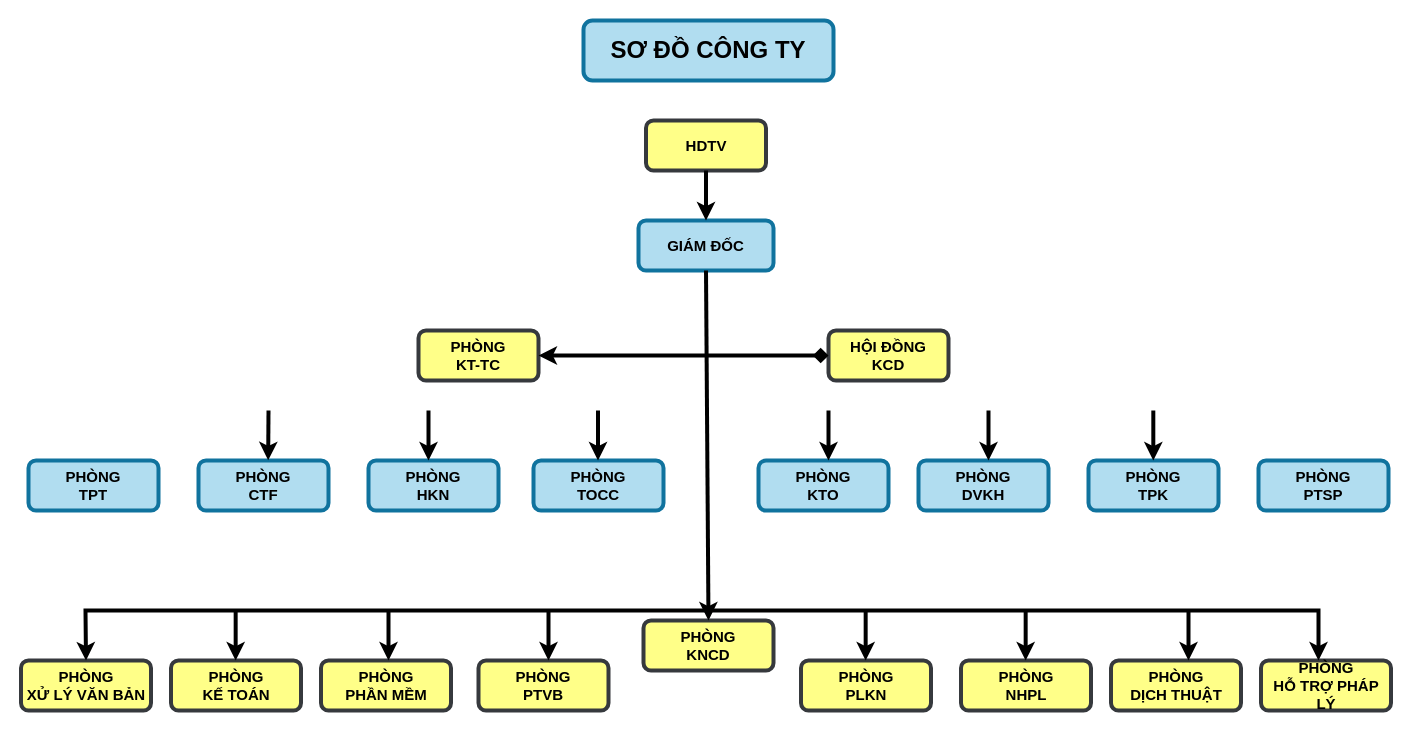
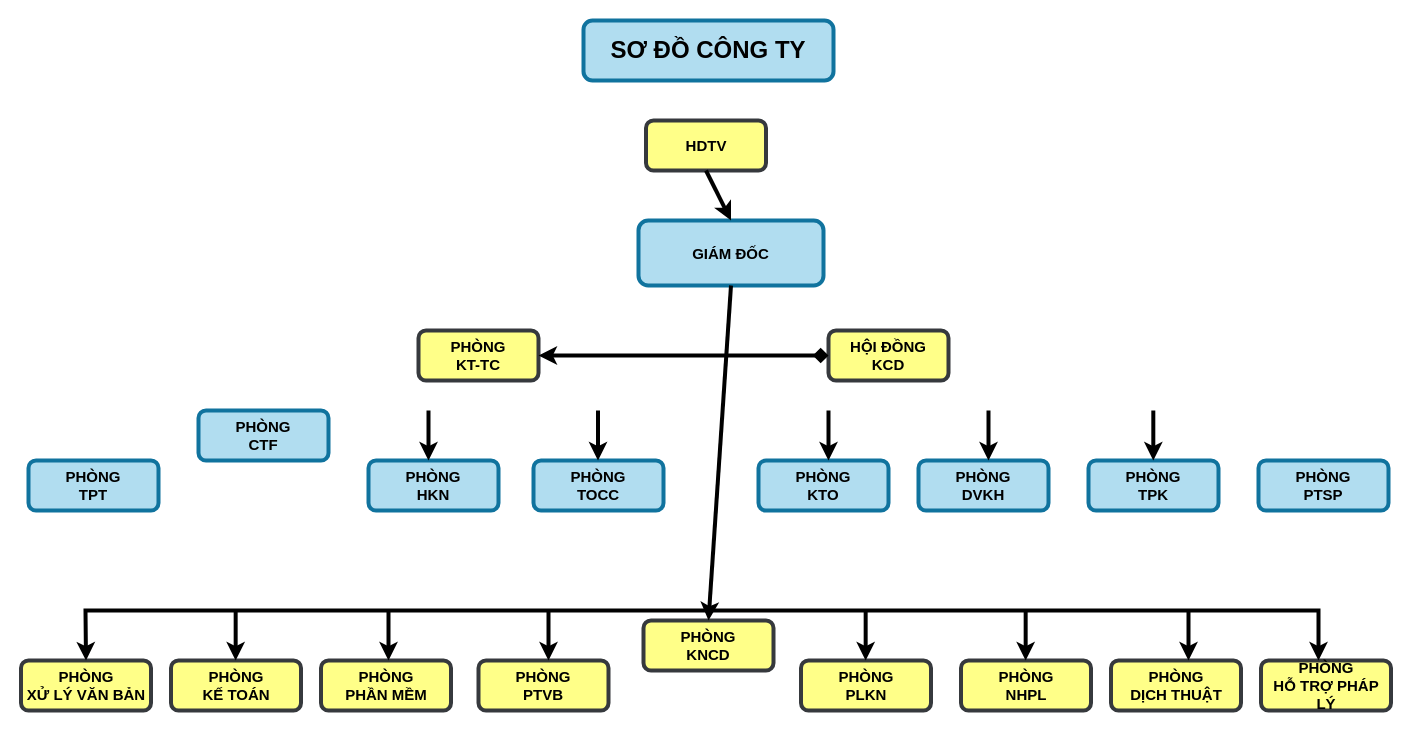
node "GIÁM ĐỐC": size 135x50 -> 185x65
node "PHÒNG CTF": moved (264, 486) -> (264, 436)
